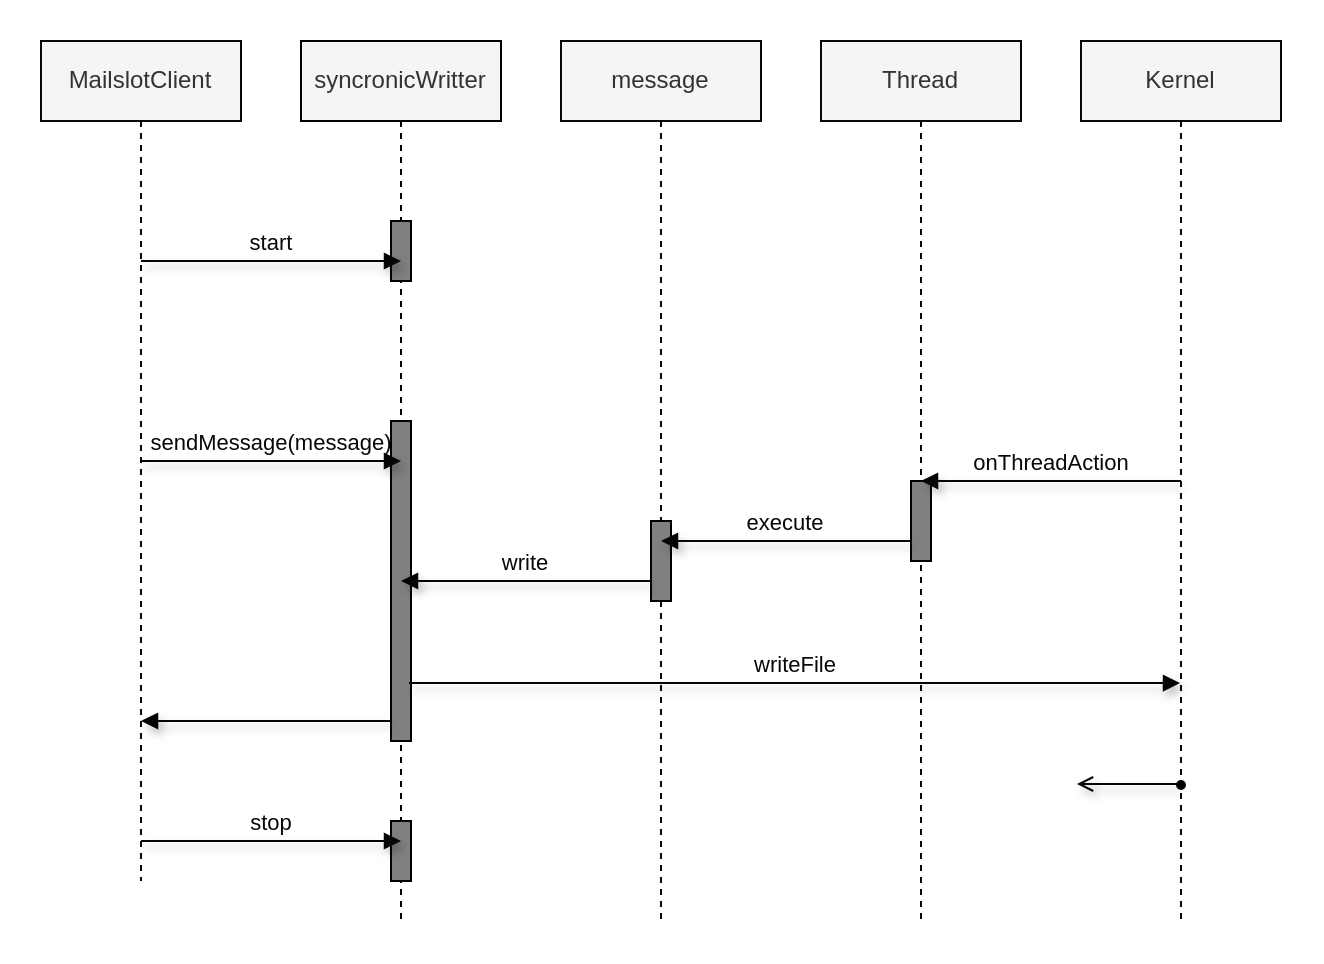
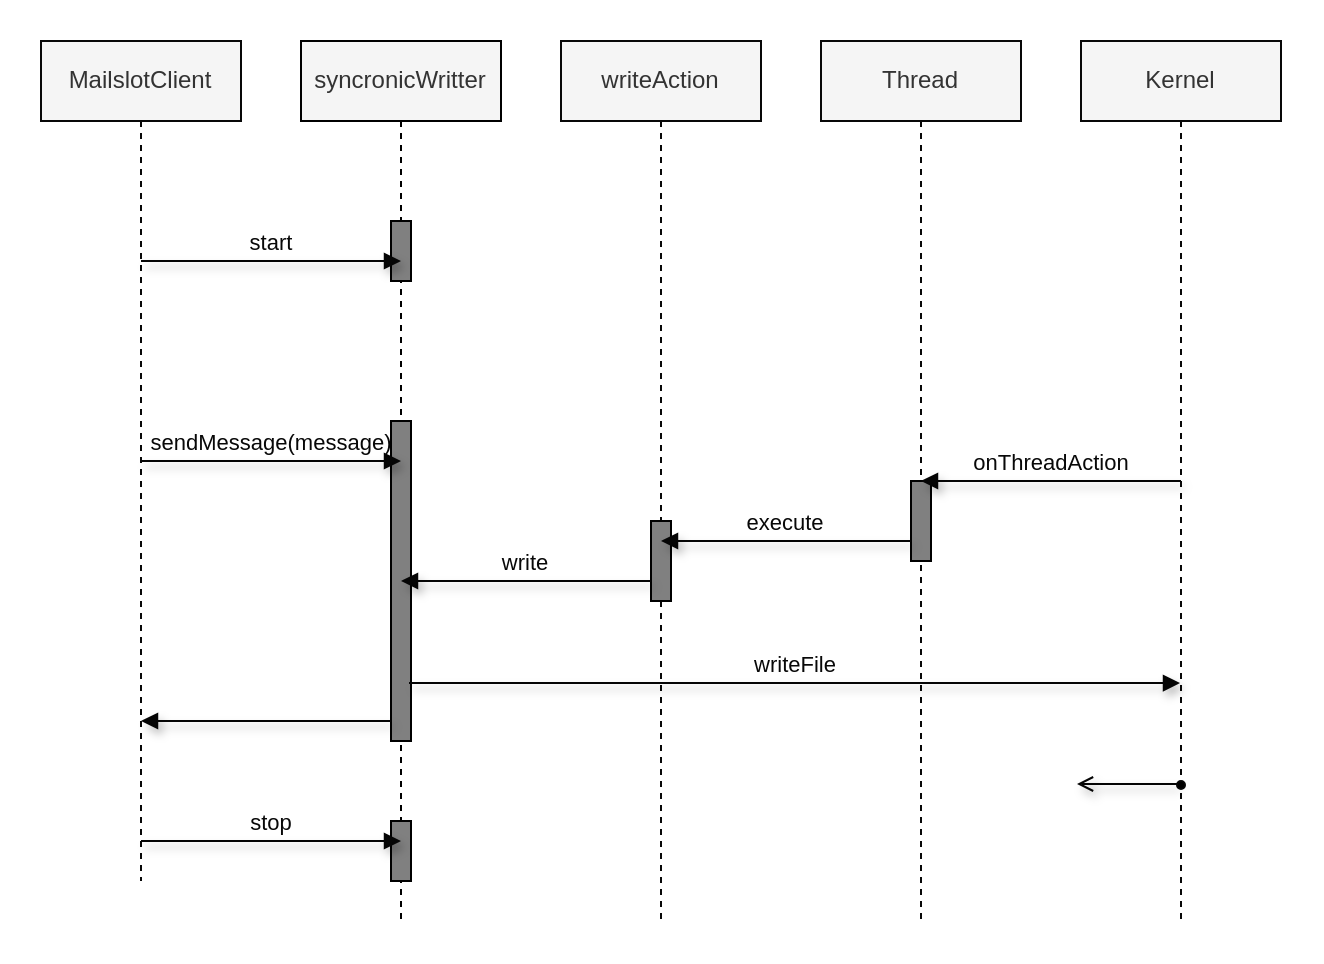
node "message": label "message" -> "writeAction"
